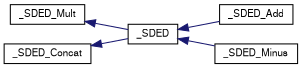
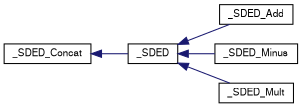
edge "_SDED" -> "_SDED_Mult": reversed
